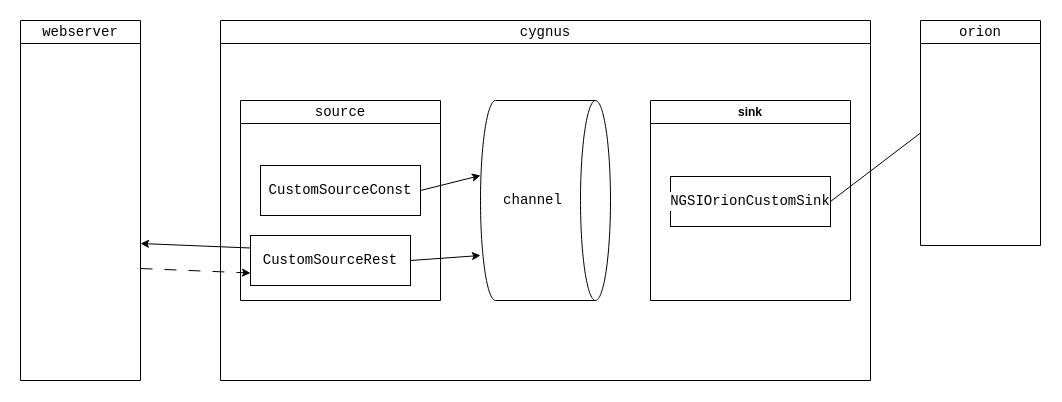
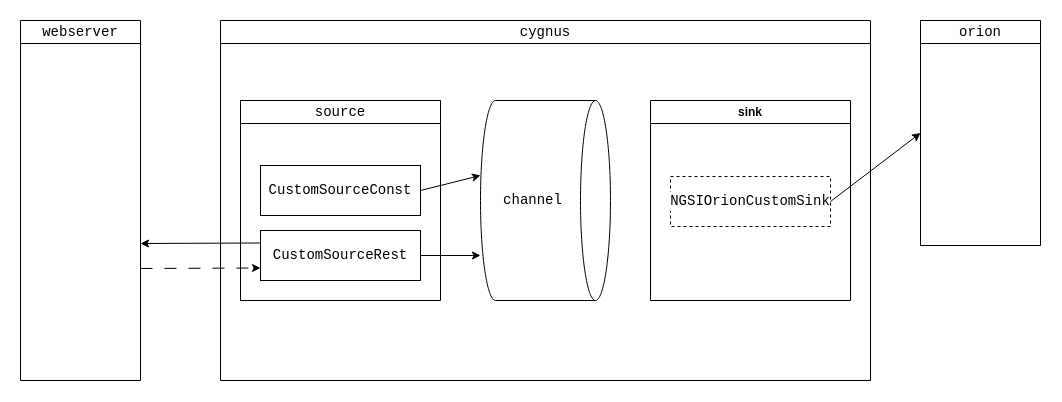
edge "orion" -- "NGSIOrionCustomSink": arrowhead none -> classic
node "NGSIOrionCustomSink": style solid -> dashed
node "CustomSourceRest": moved (331, 261) -> (341, 256)
